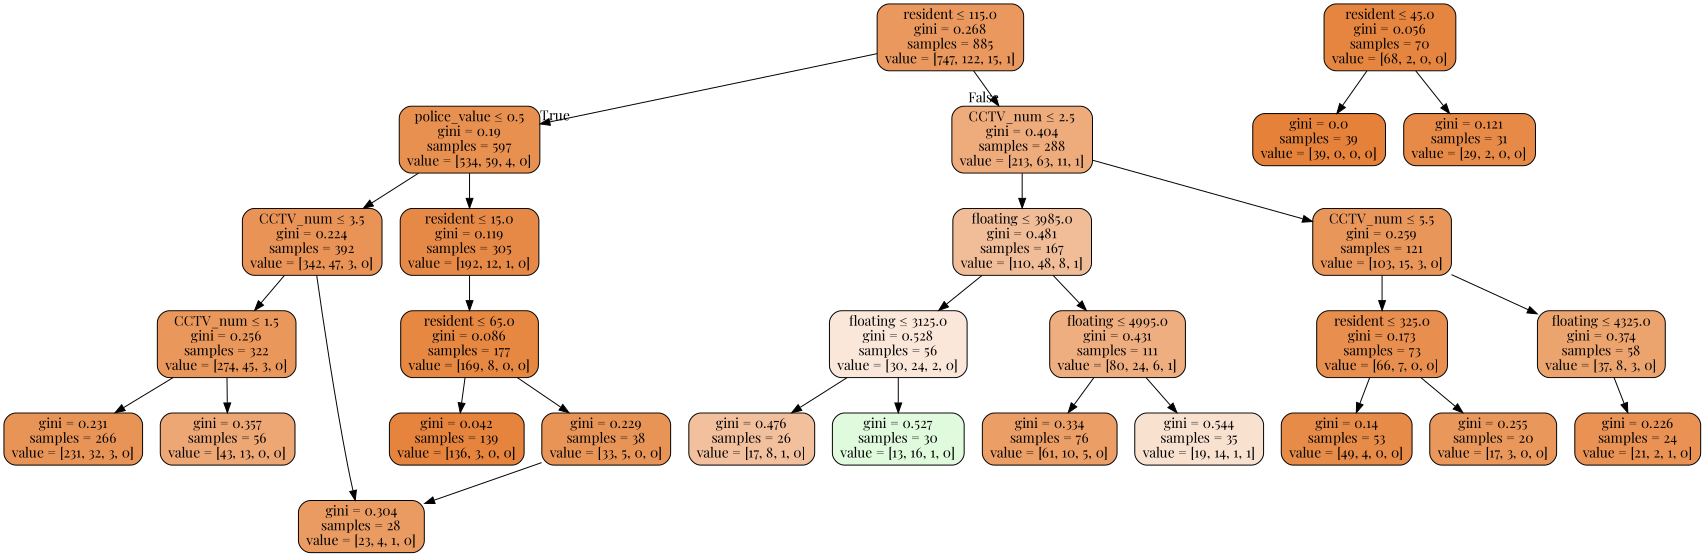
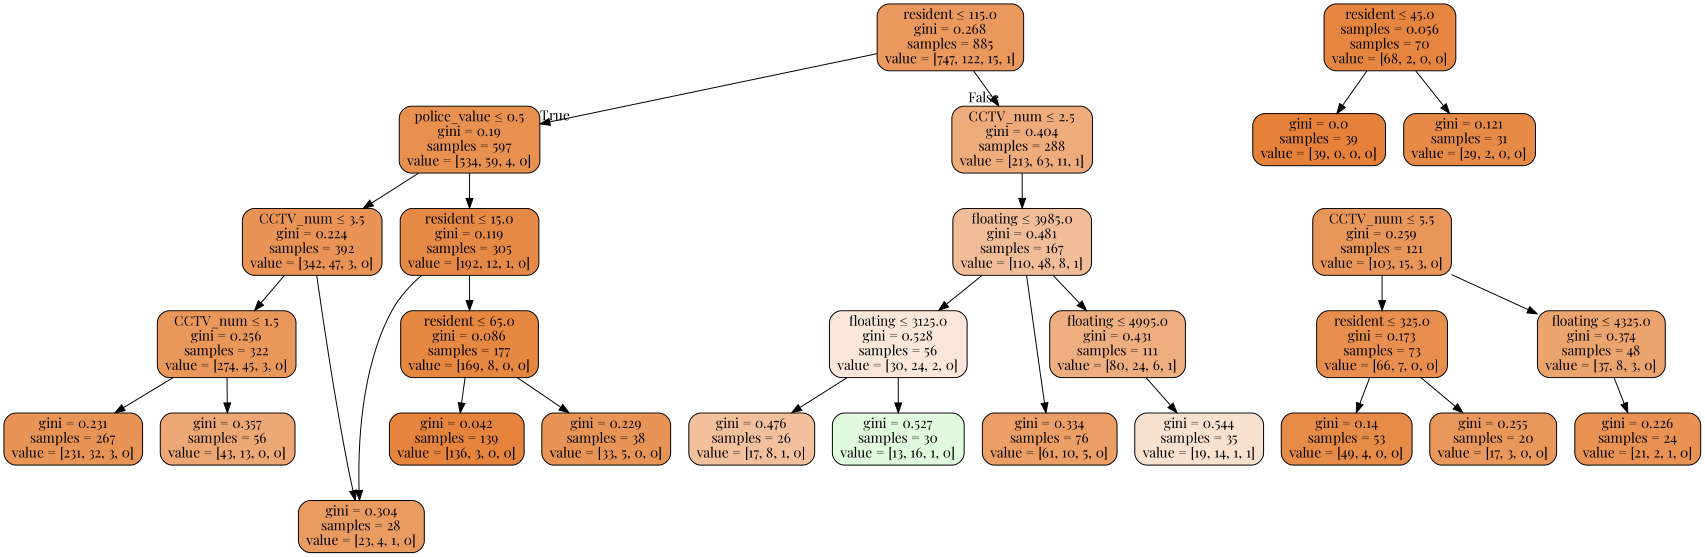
node "resident ≤ 45.0": text "gini = 0.056" -> "samples = 0.056"
edge "CCTV_num ≤ 2.5" -> "CCTV_num ≤ 5.5": removed
node "floating ≤ 4325.0": text "samples = 58" -> "samples = 48"
edge "floating ≤ 4995.0" -> "gini = 0.334": now "floating ≤ 3985.0" -> "gini = 0.334"
node "gini = 0.231": text "samples = 266" -> "samples = 267"
edge "gini = 0.229" -> "gini = 0.304": now "resident ≤ 15.0" -> "gini = 0.304"
